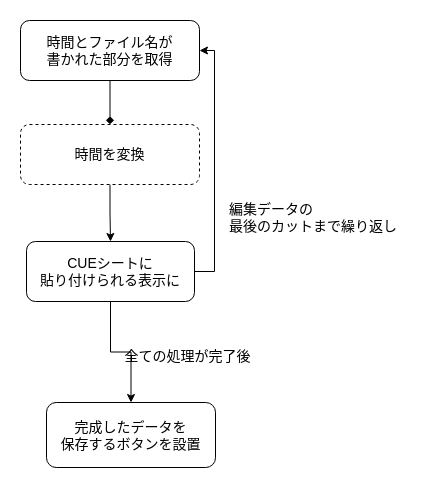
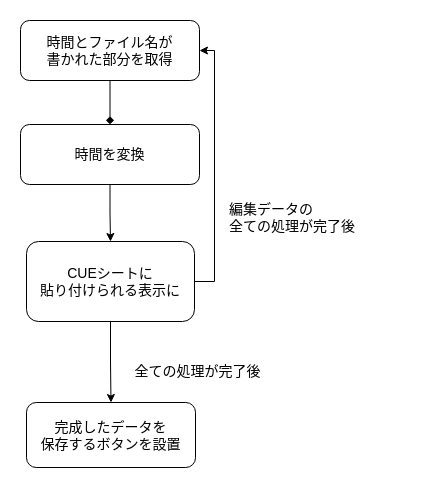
node "時間を変換": style dashed -> solid
node "編集データの 最後のカットまで繰り返し": label "編集データの 最後のカットまで繰り返し" -> "編集データの 全ての処理が完了後"
node "CUEシートに 貼り付けられる表示に": size 168x60 -> 168x80
node "全ての処理が完了後": moved (188, 357) -> (198, 372)
node "完成したデータを 保存するボタンを設置": moved (131, 435) -> (111, 435)
